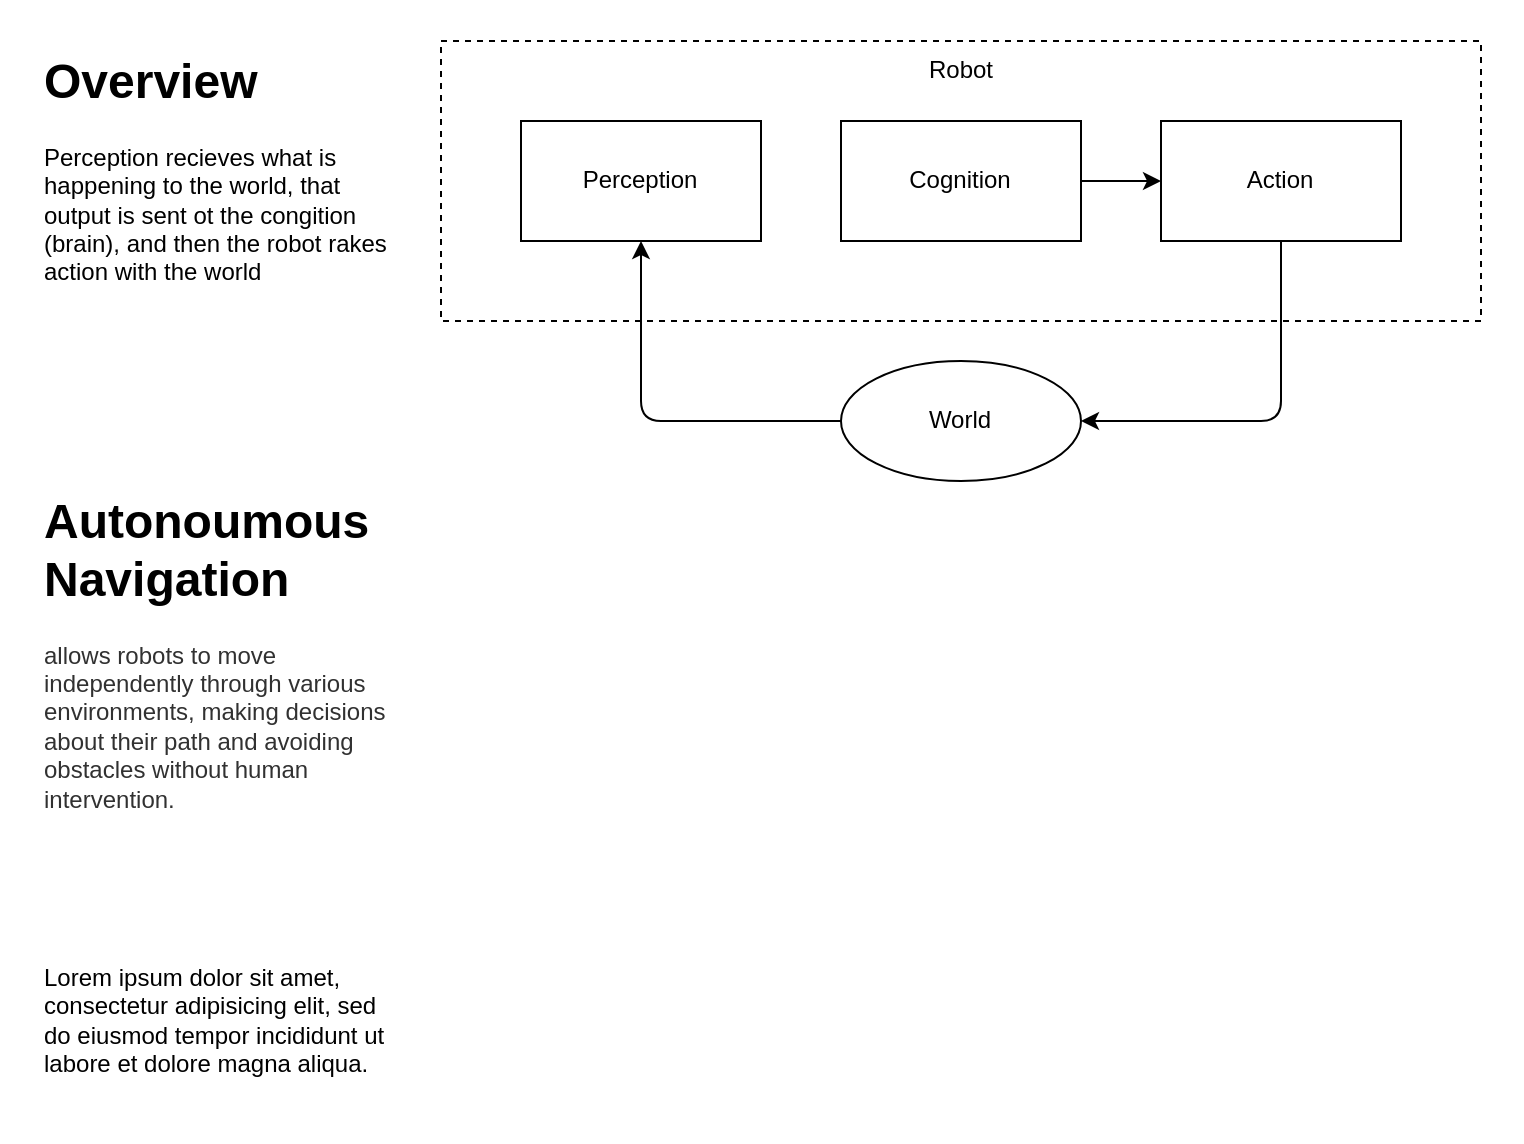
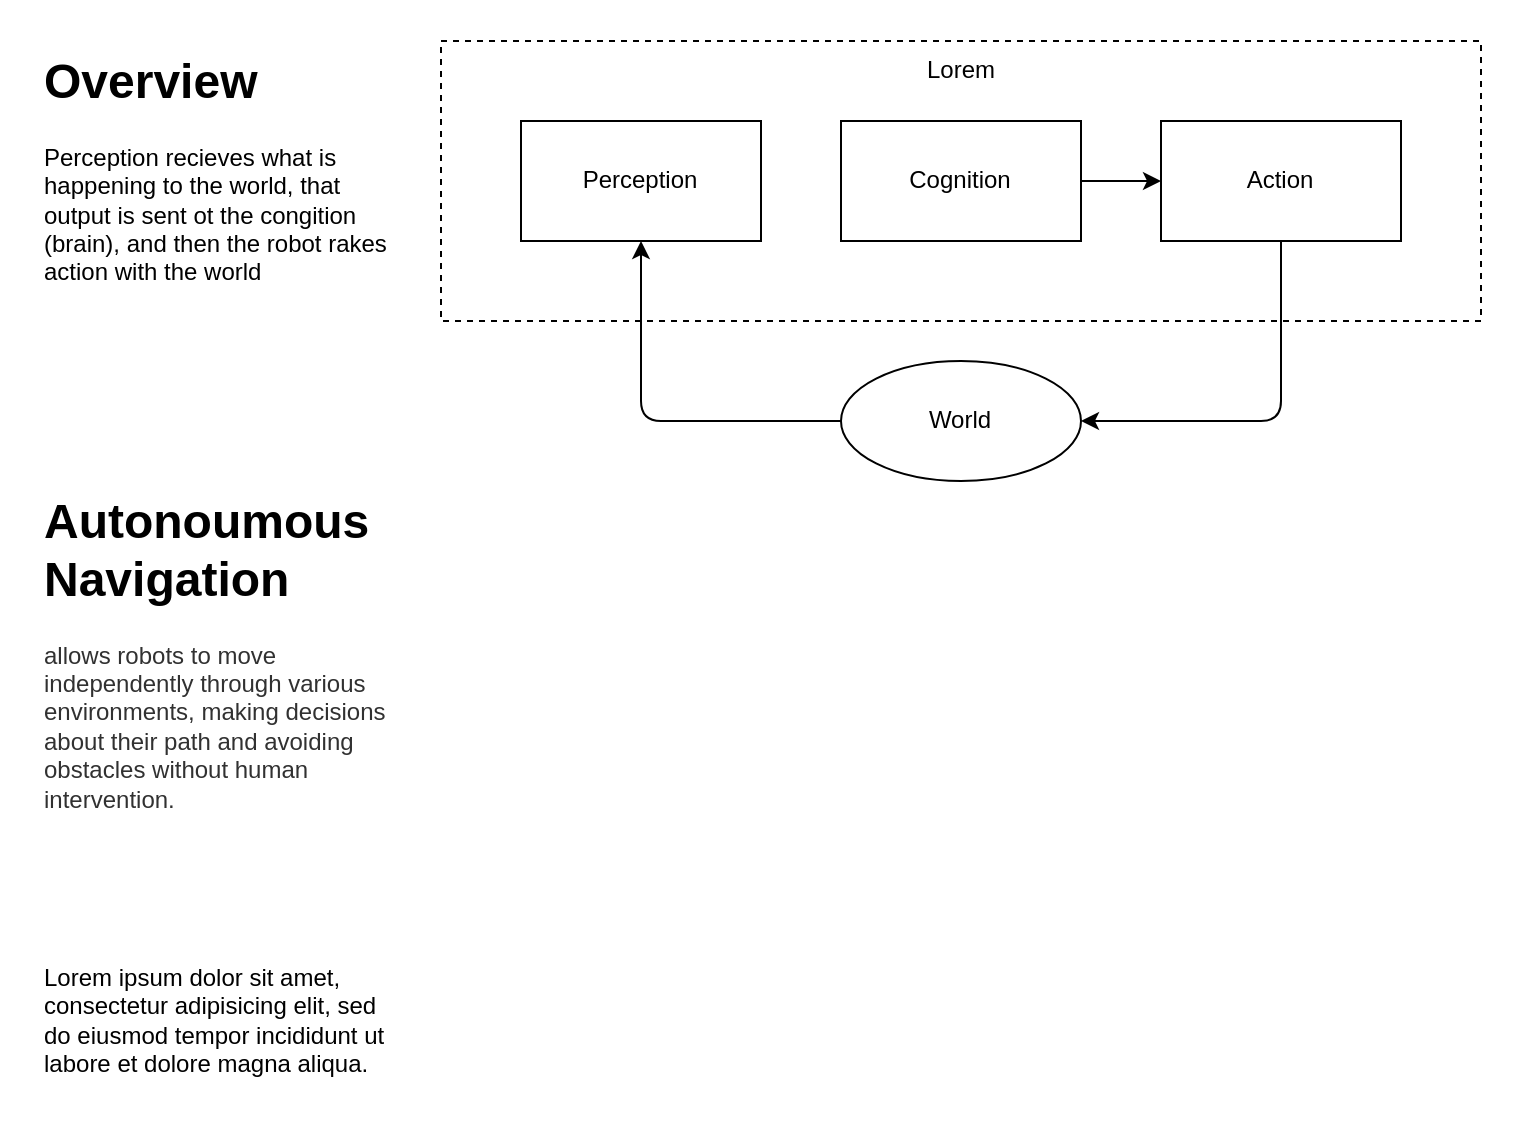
node "Robot": label "Robot" -> "Lorem"
